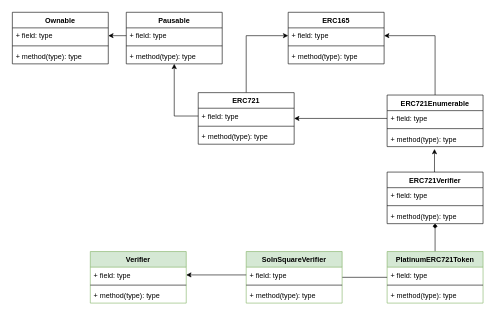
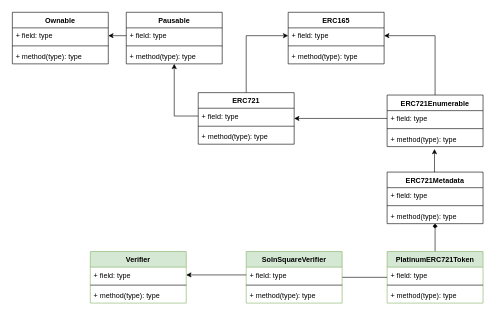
node "ERC721Verifier": label "ERC721Verifier" -> "ERC721Metadata"
